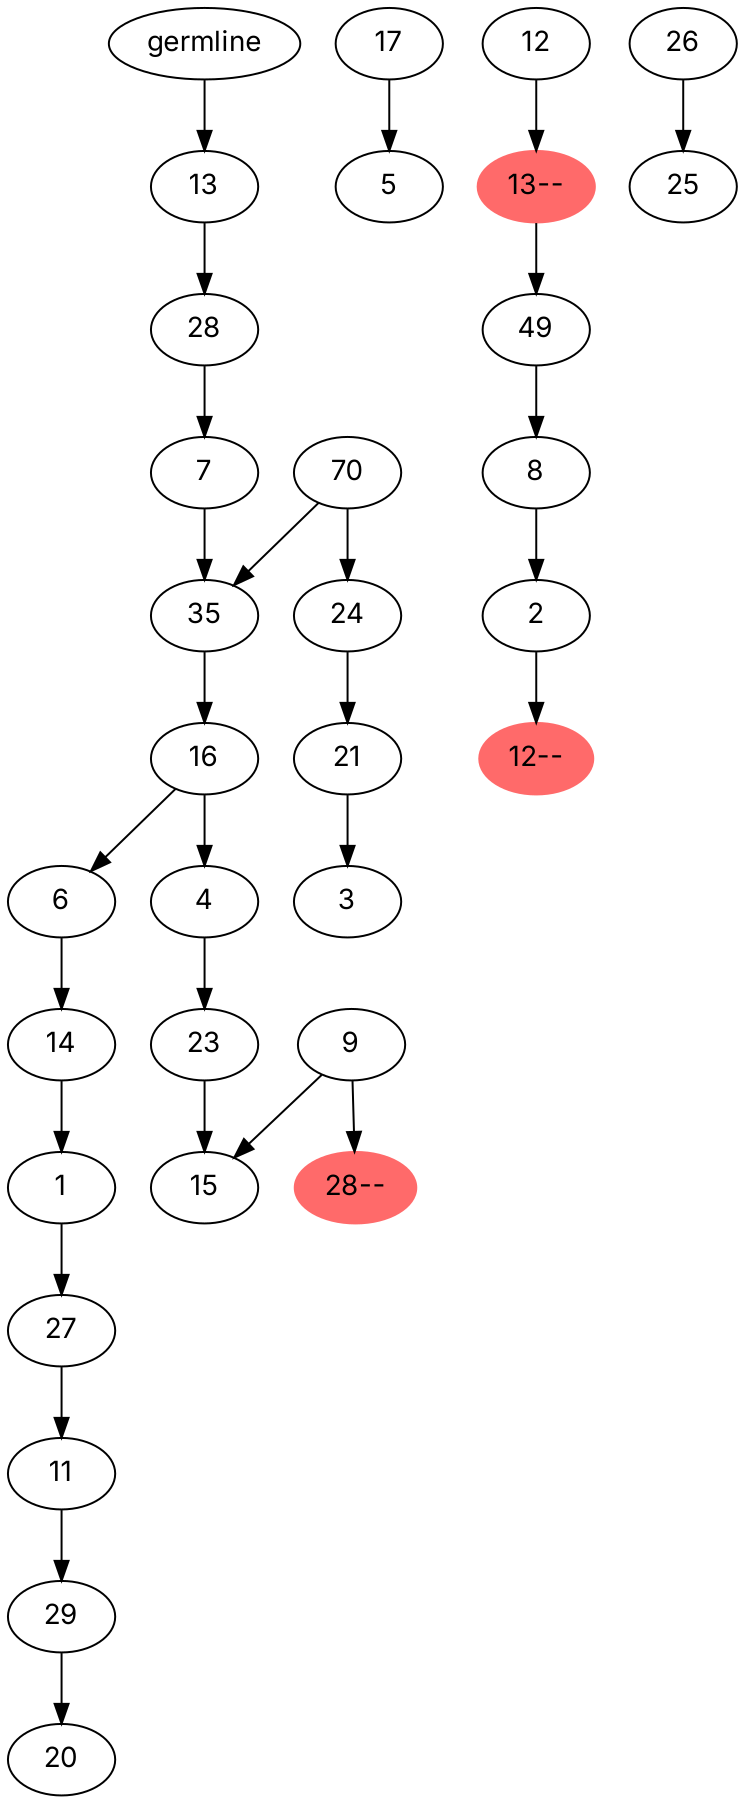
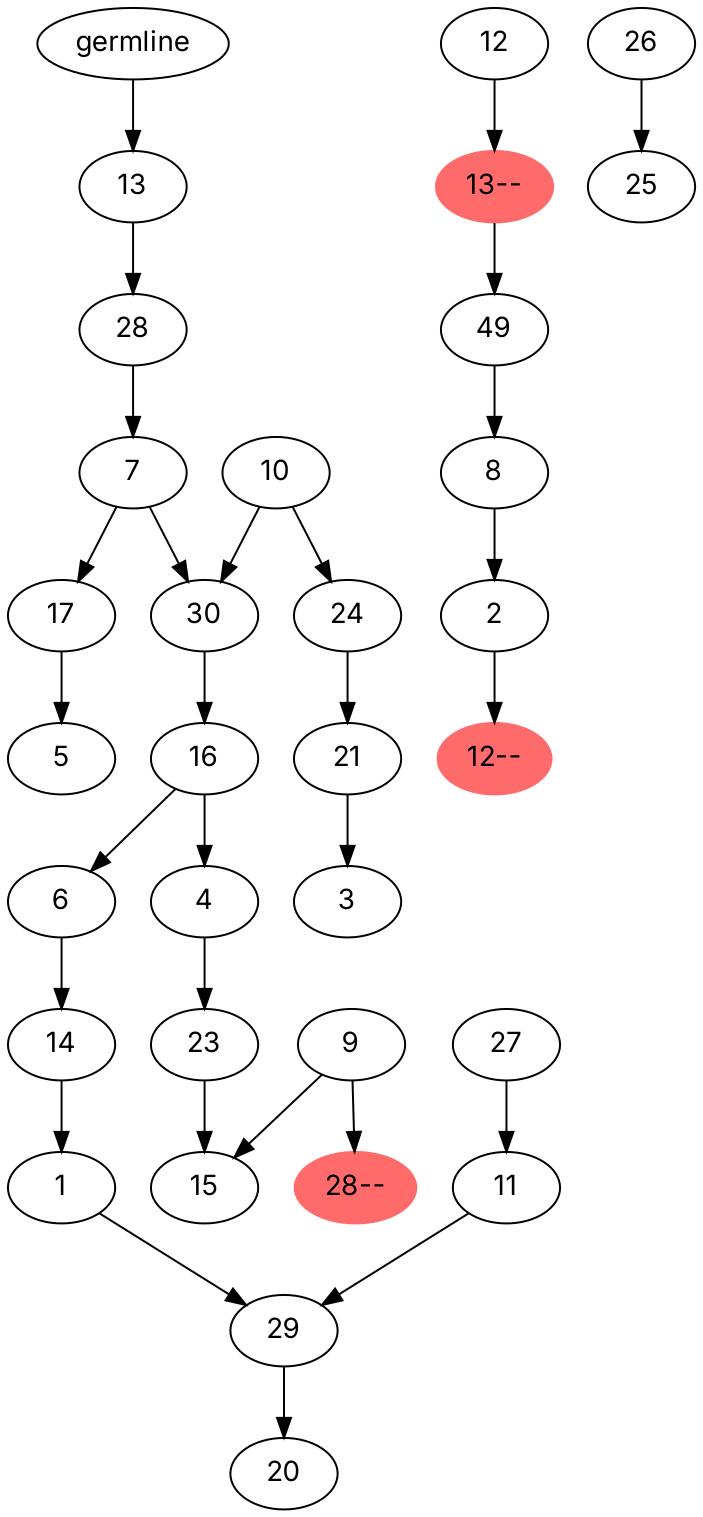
node "70": label "70" -> "10"
edge "7" -> "17": added
node "35": label "35" -> "30"
edge "1" -> "27": now "1" -> "29"
